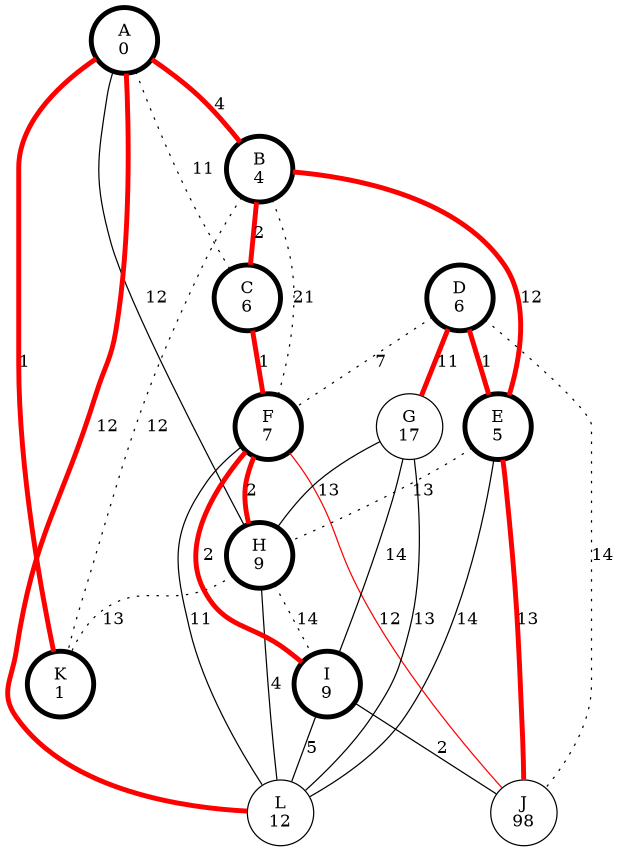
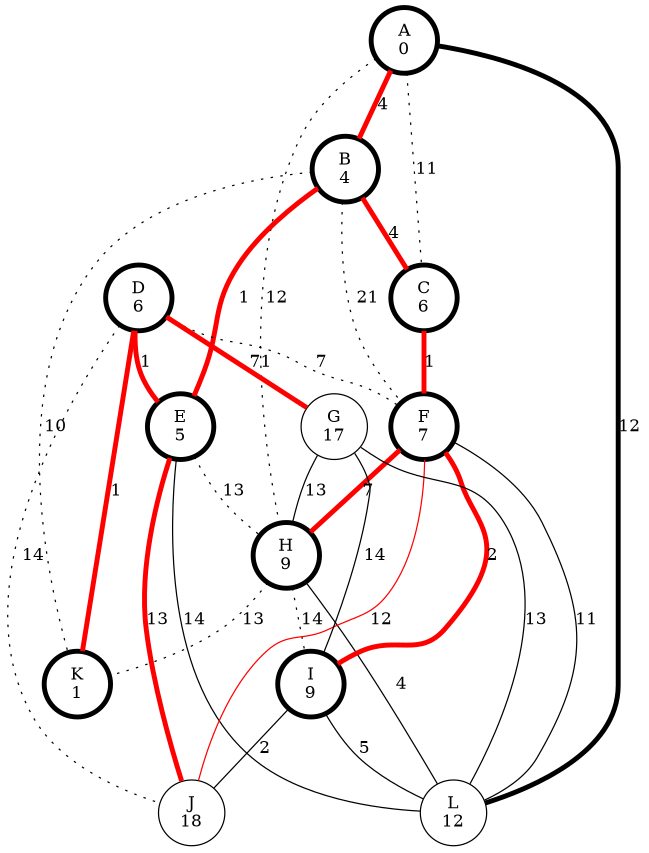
edge "B 4" -- "C 6": label "2" -> "4"
edge "B 4" -- "E 5": label "12" -> "1"
edge "A 0" -- "H 9": style solid -> dotted
edge "A 0" -- "K 1": now "D 6" -- "K 1"
edge "D 6" -- "G 17": label "11" -> "71"
edge "B 4" -- "K 1": label "12" -> "10"
edge "F 7" -- "H 9": label "2" -> "7"
edge "A 0" -- "L 12": color red -> black
node "J 98": label "J 98" -> "J 18"
